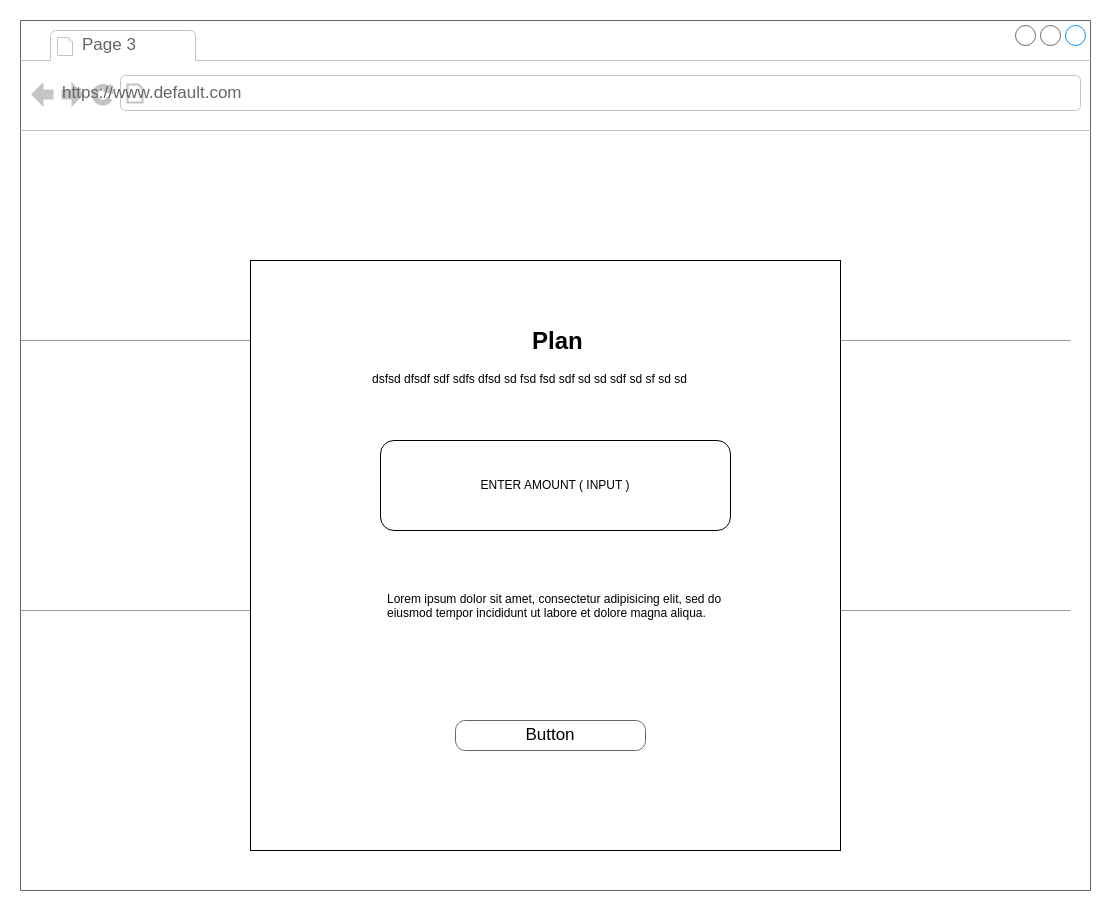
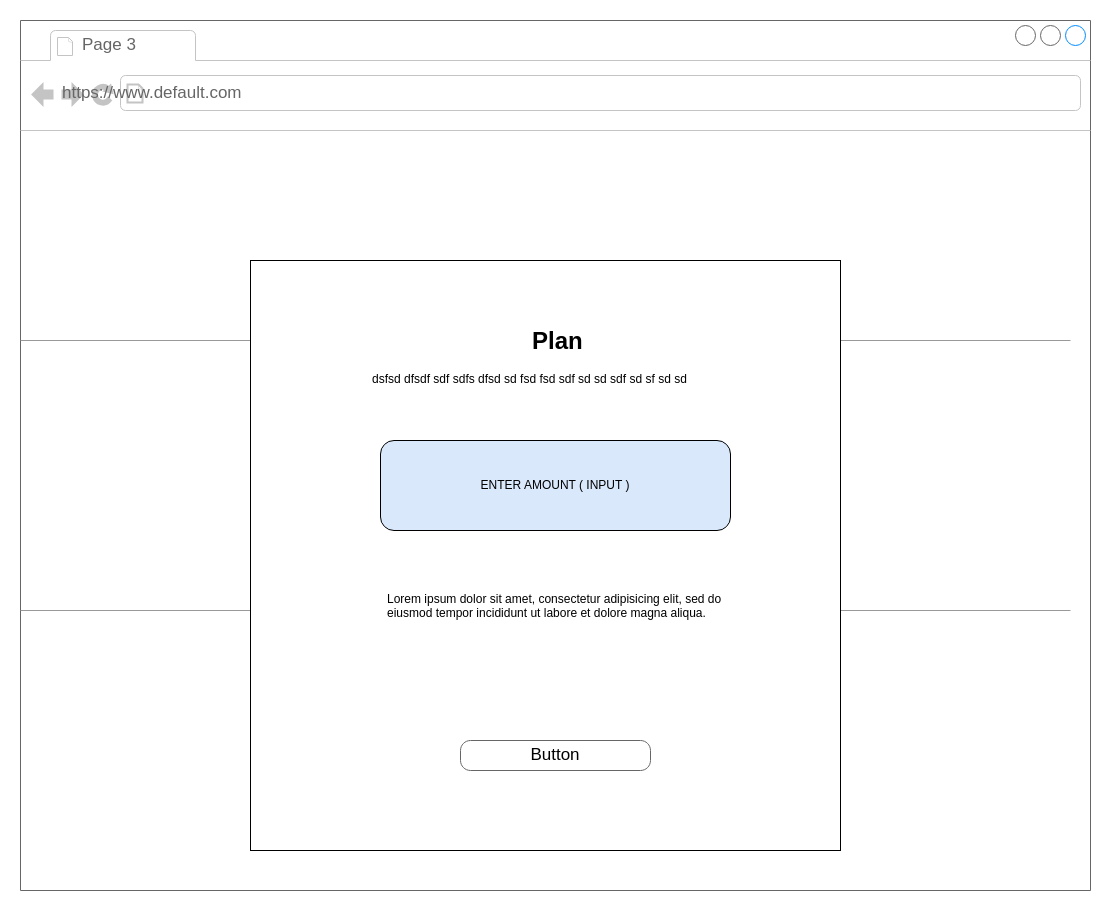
node "ENTER AMOUNT ( INPUT )": fillcolor #ffffff -> #dae8fc
node "Button": moved (551, 736) -> (556, 756)
